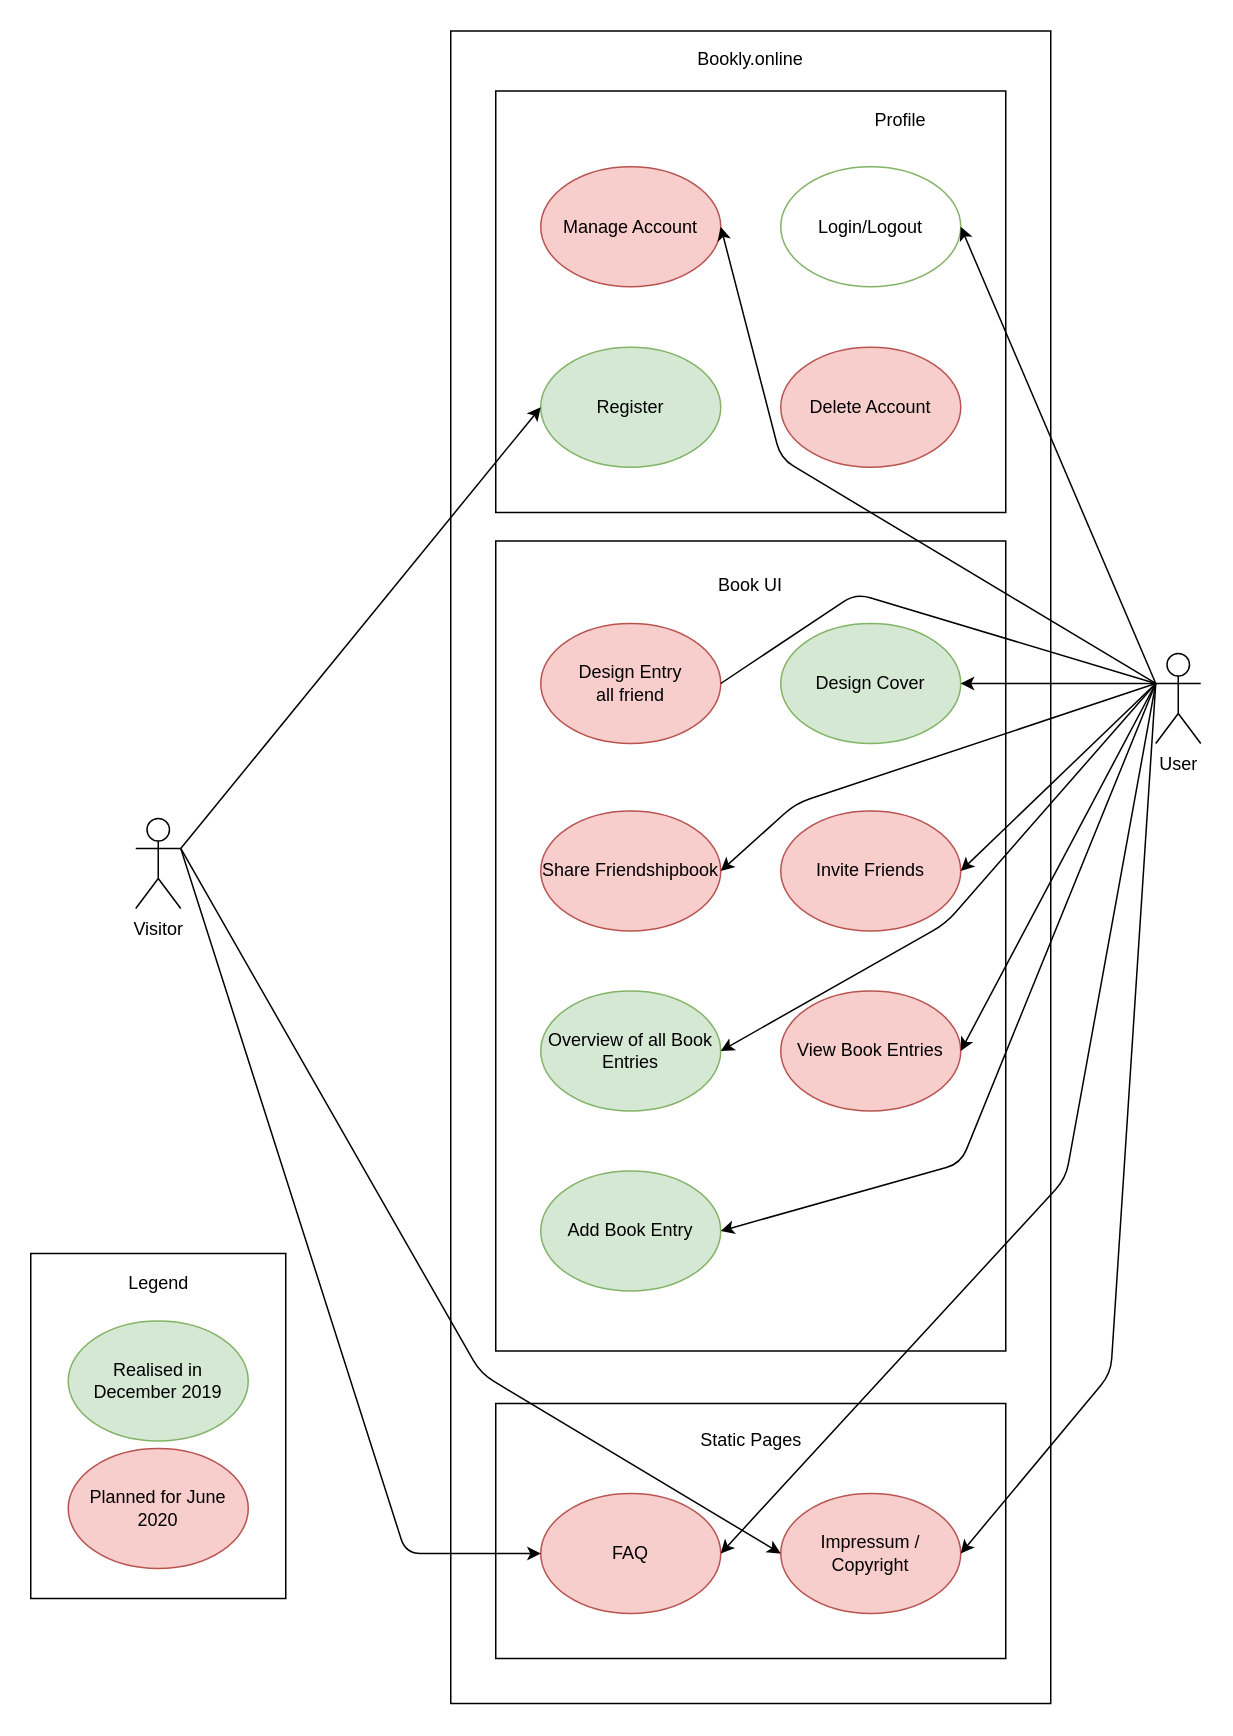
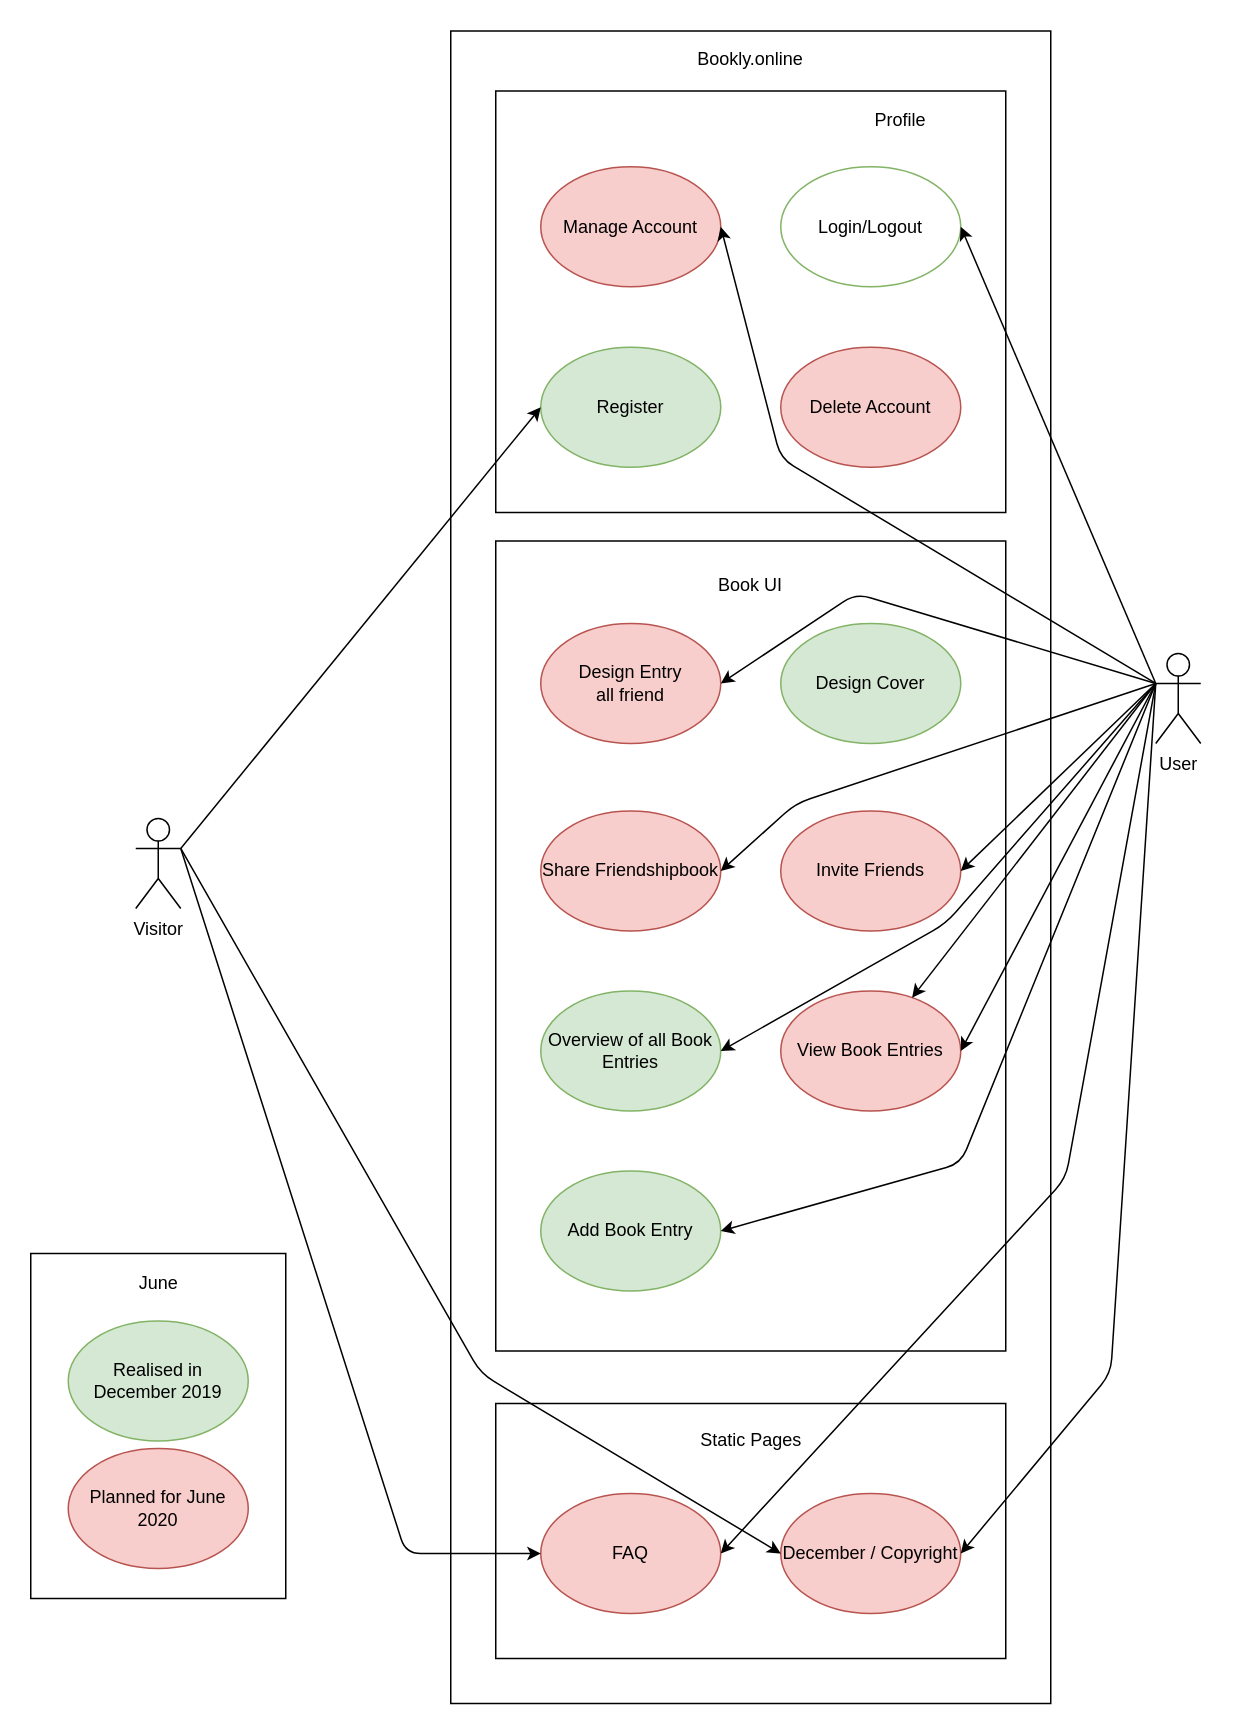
edge "Design Entry all friend" -- "User": arrowhead none -> classic
edge "User" -> "Design Cover": now "User" -> "View Book Entries"
node "Legend": label "Legend" -> "June"
node "Impressum / Copyright": label "Impressum / Copyright" -> "December / Copyright"
